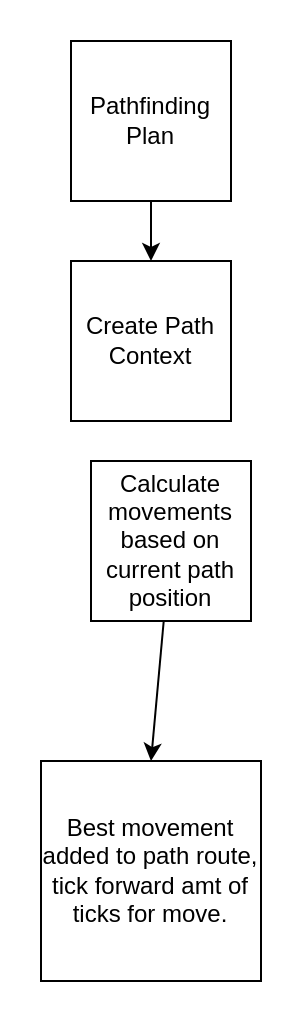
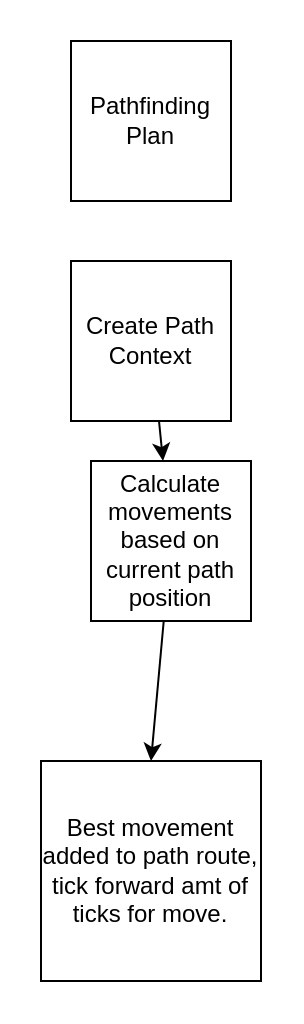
edge "Pathfinding Plan" -> "Create Path Context": removed
edge "Create Path Context" -> "Calculate movements based on current path position": added
